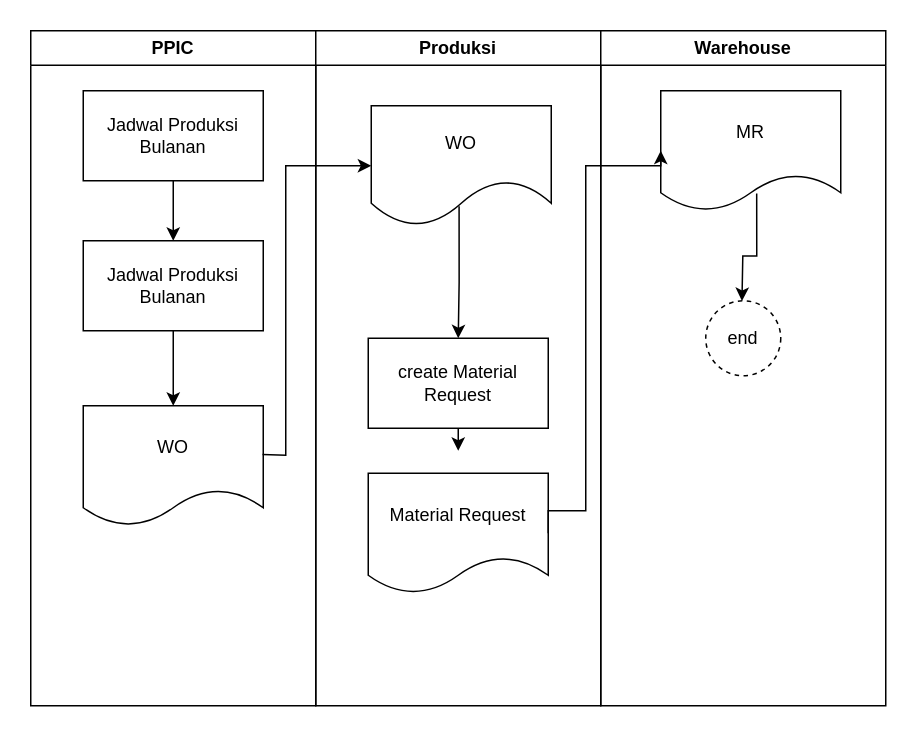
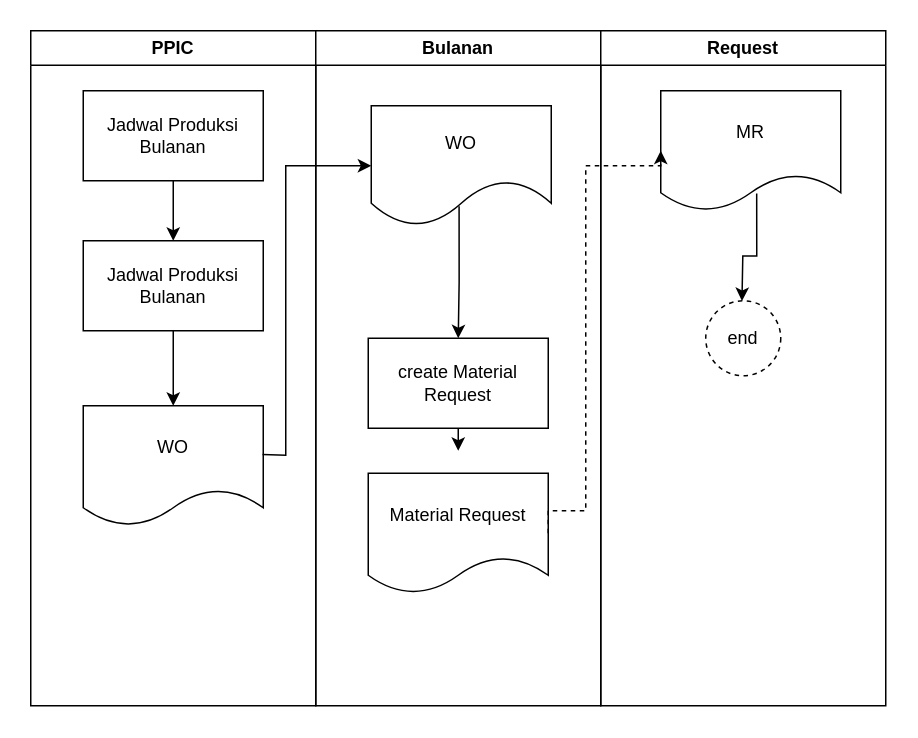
node "Produksi": label "Produksi" -> "Bulanan"
node "Warehouse": label "Warehouse" -> "Request"
edge "Material Request" -> "MR": style solid -> dashed
